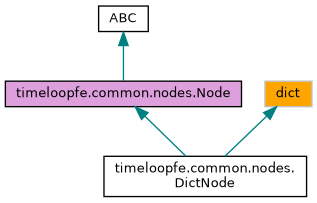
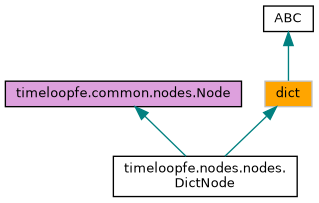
edge "timeloopfe.common.nodes.Node" -> "ABC": now "dict" -> "ABC"
node "timeloopfe.common.nodes. DictNode": label "timeloopfe.common.nodes. DictNode" -> "timeloopfe.nodes.nodes. DictNode"
